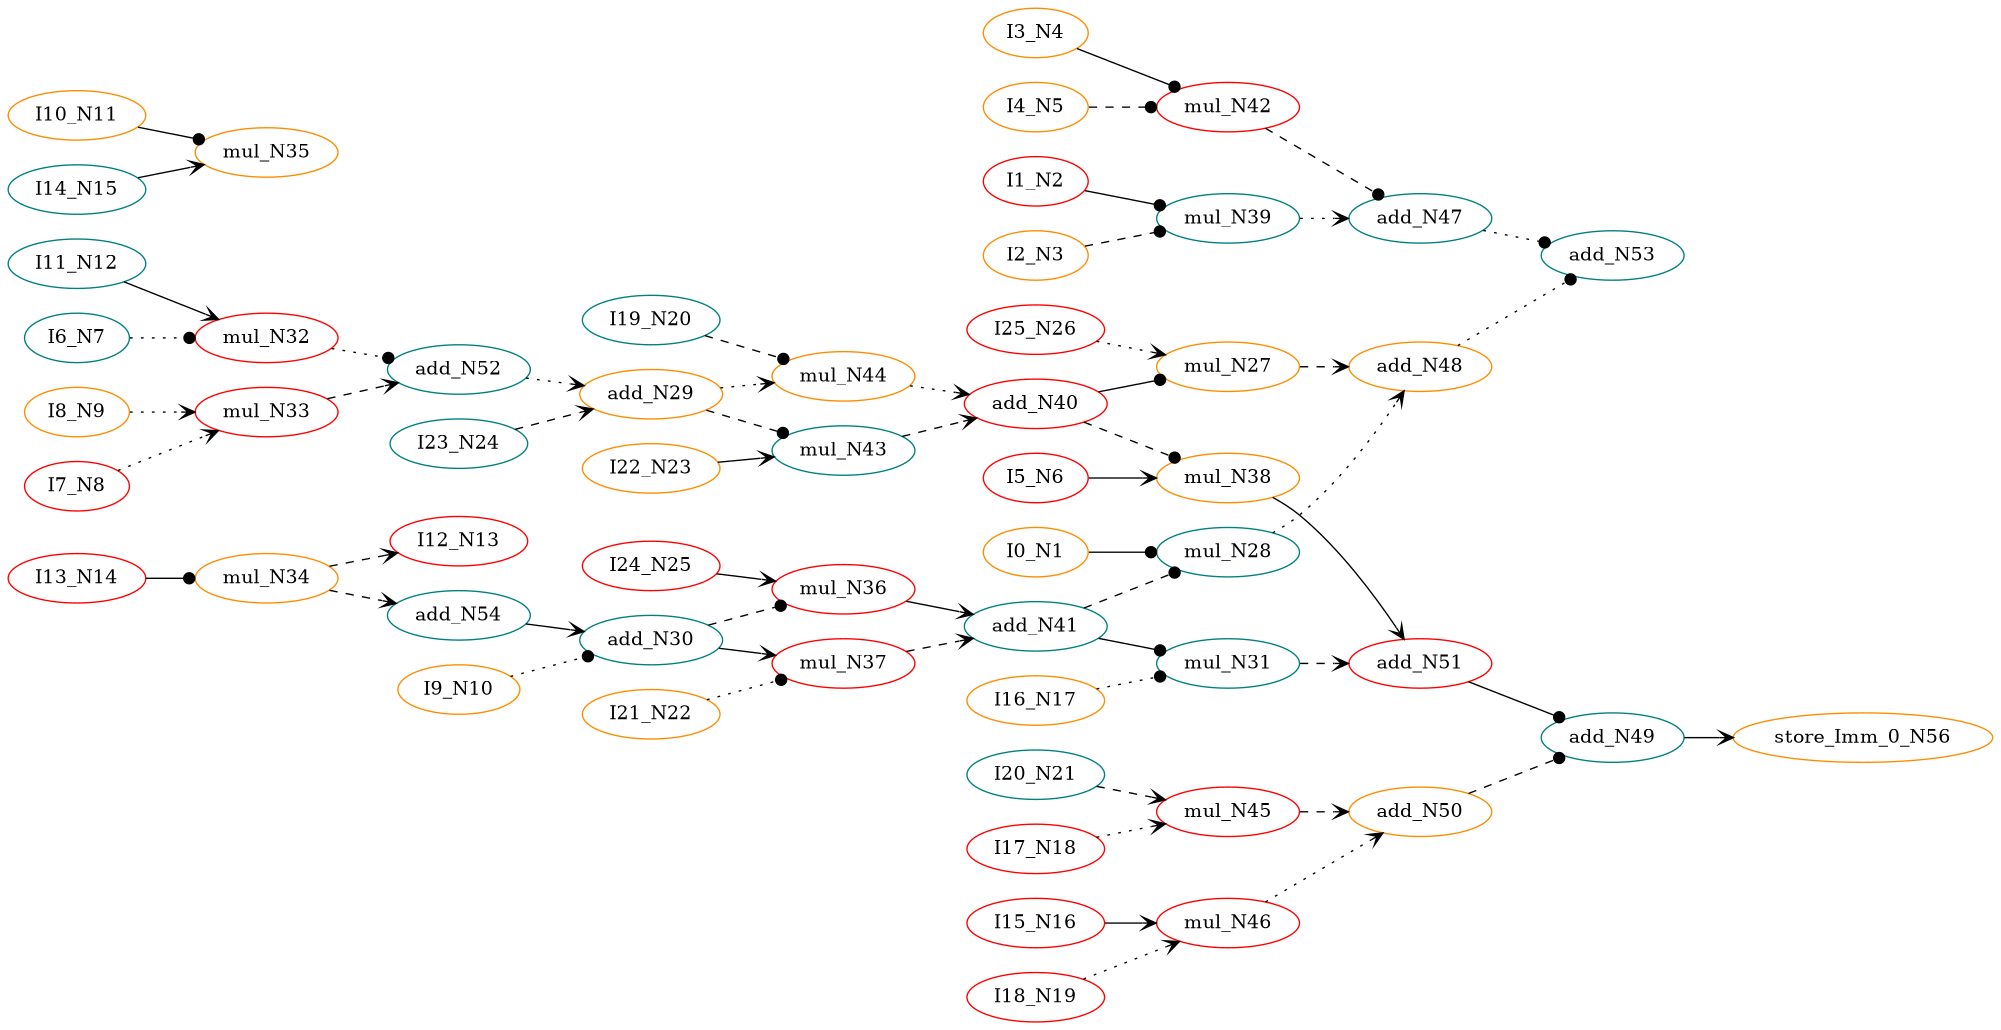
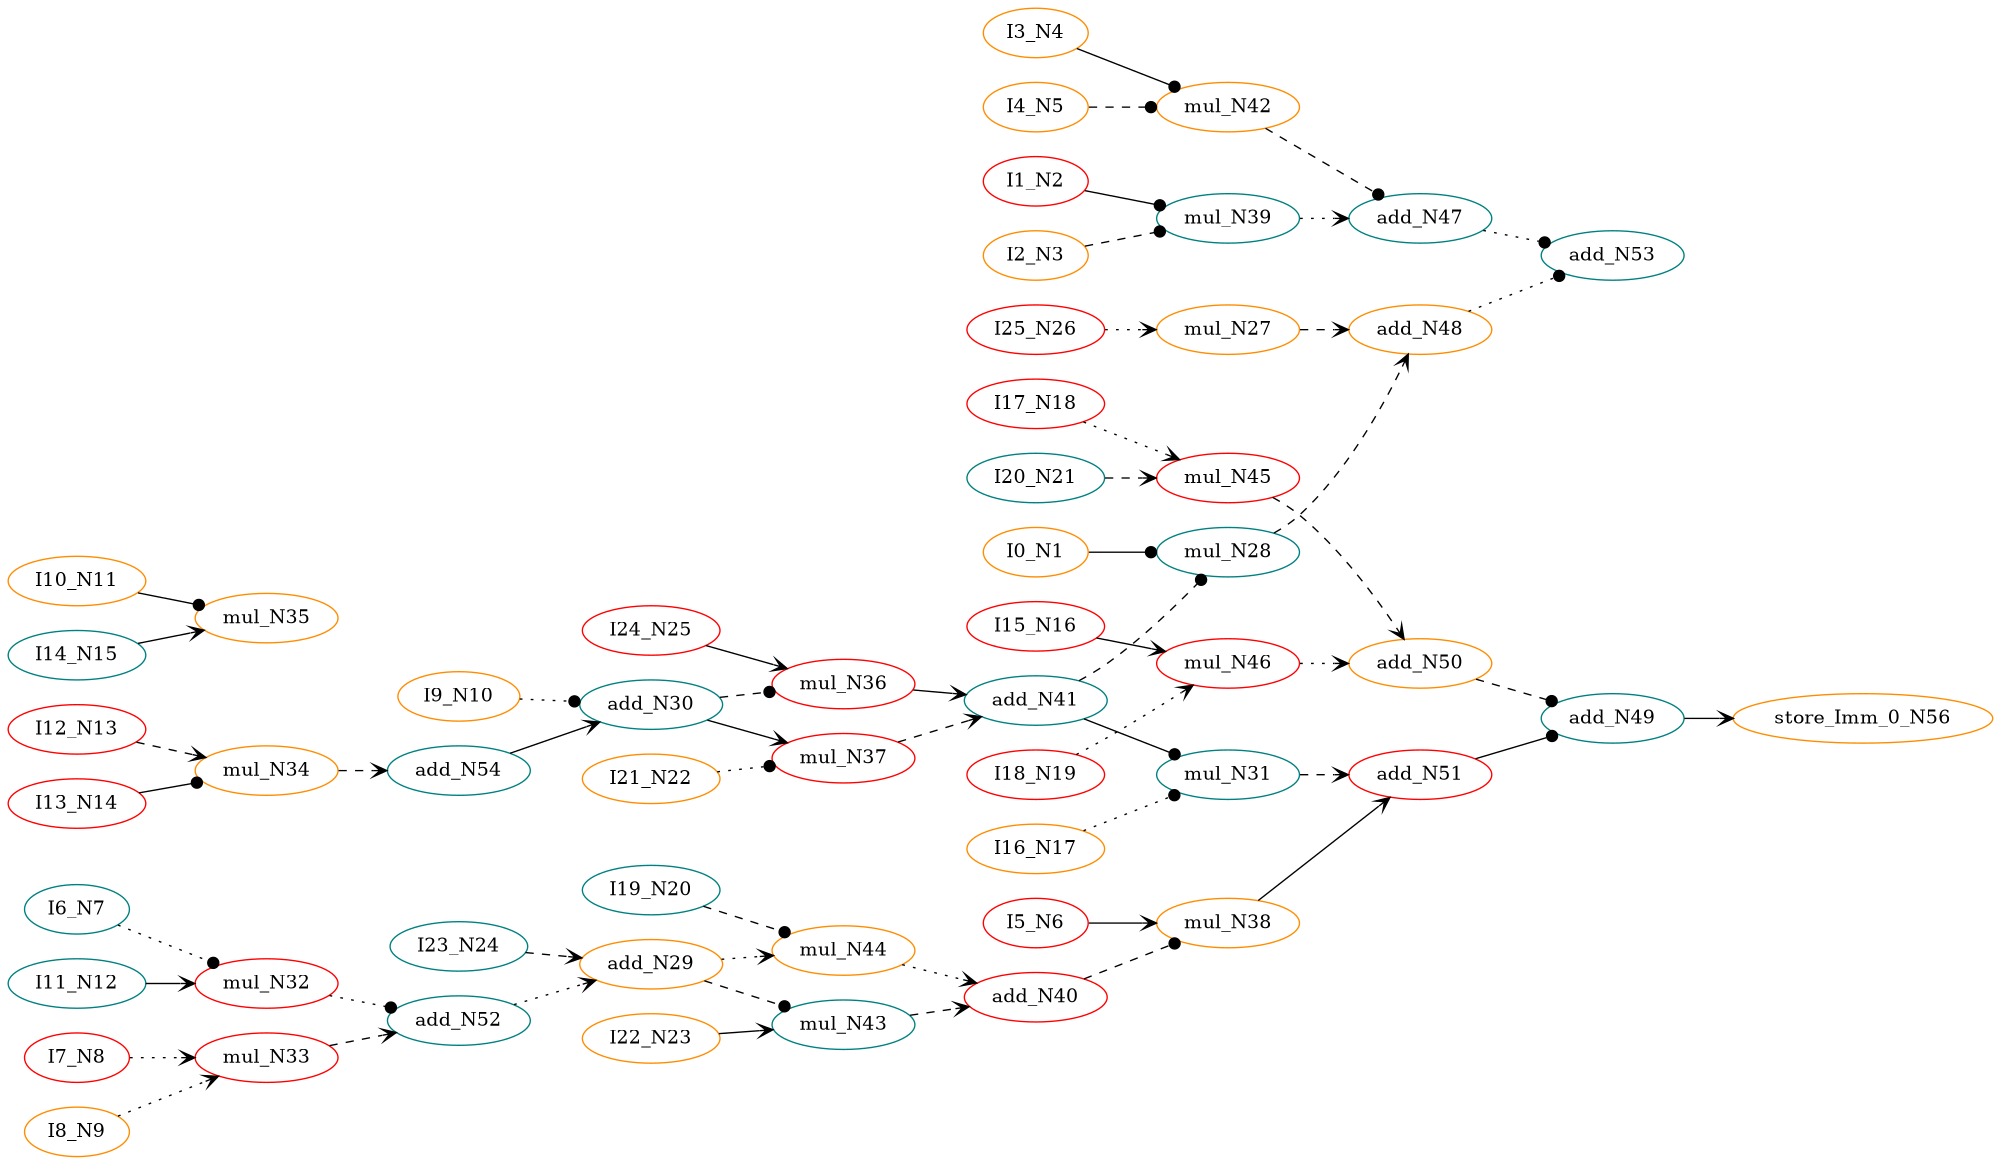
node "mul_N42": color red -> darkorange
edge "add_N40" -> "mul_N27": removed
edge "mul_N28" -> "add_N48": style dotted -> dashed
edge "mul_N34" -> "I12_N13": reversed
